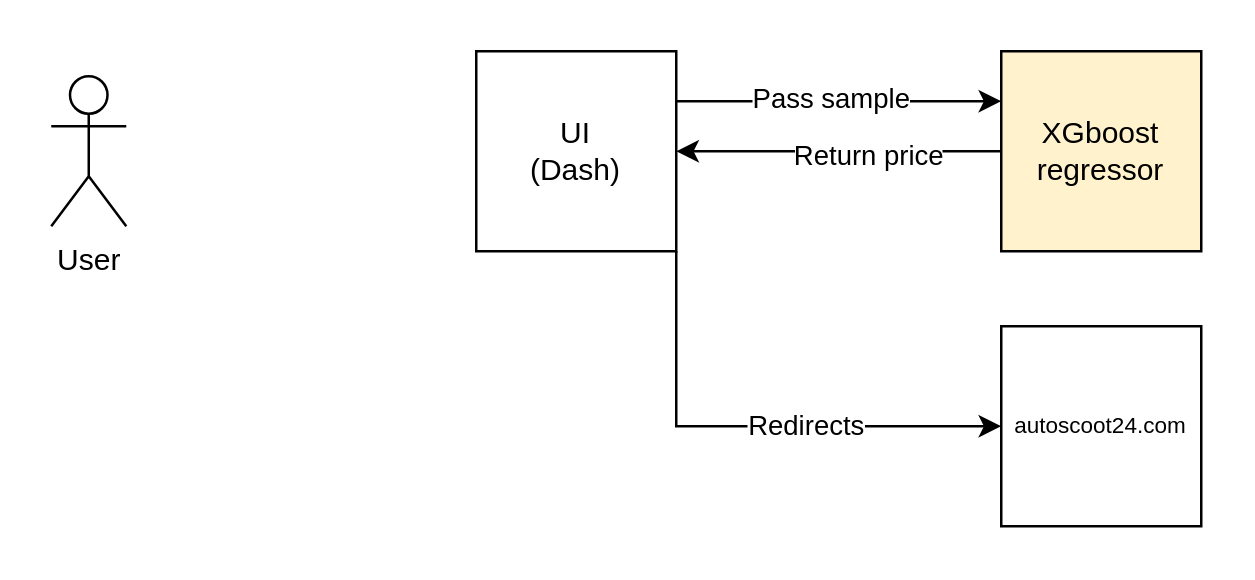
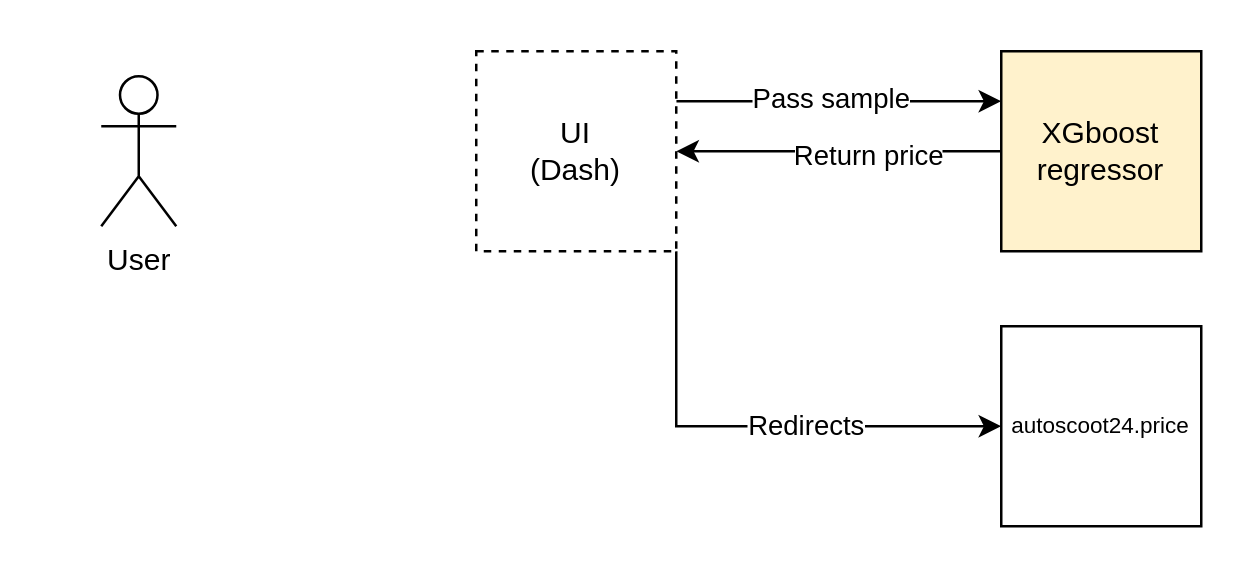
node "User": moved (89, 151) -> (139, 151)
node "UI (Dash)": style solid -> dashed
node "autoscoot24.com": label "autoscoot24.com" -> "autoscoot24.price"
